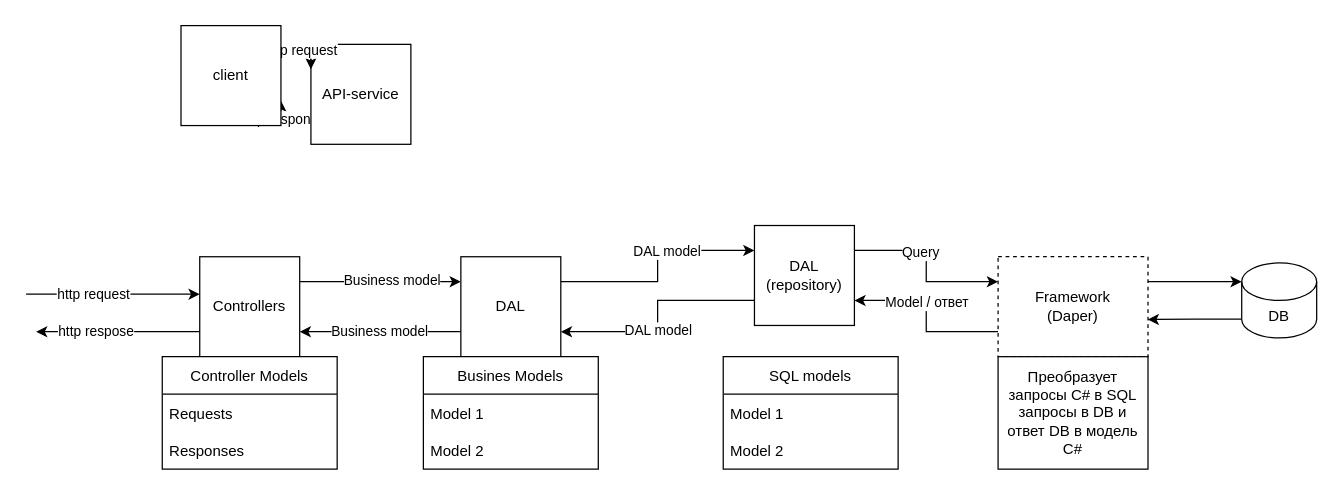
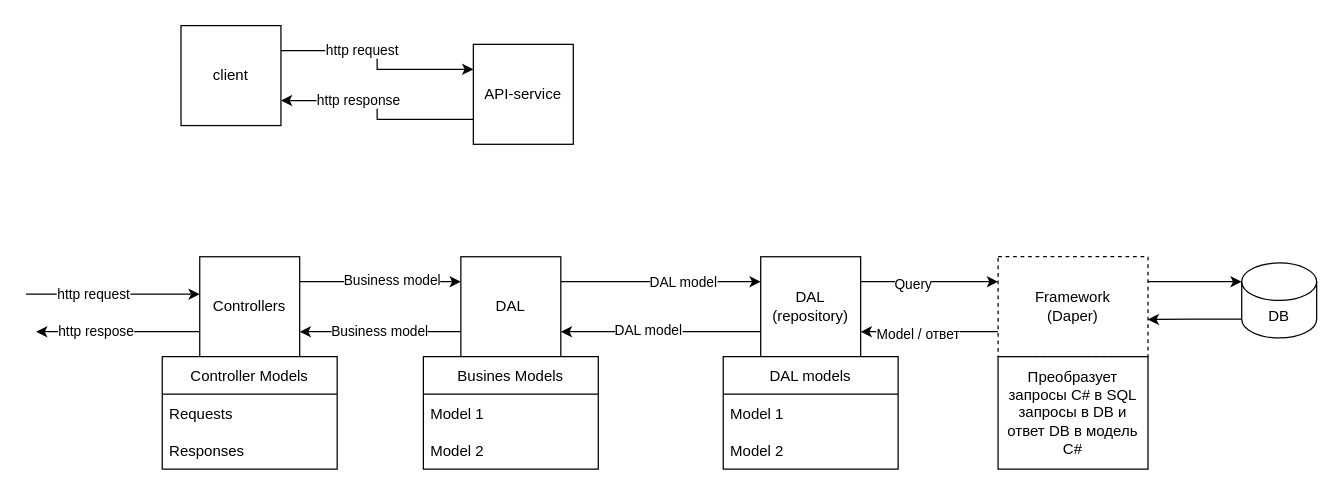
node "API-service": moved (361, 94) -> (523, 94)
node "DAL (repository)": moved (804, 276) -> (811, 307)
node "SQL models": label "SQL models" -> "DAL models"
